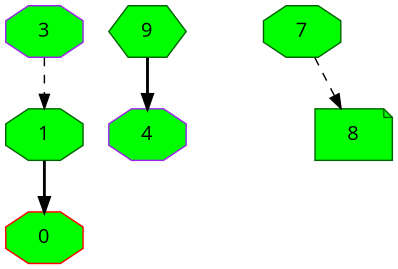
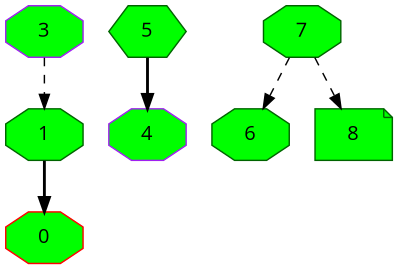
node "9": label "9" -> "5"
node "6": added
